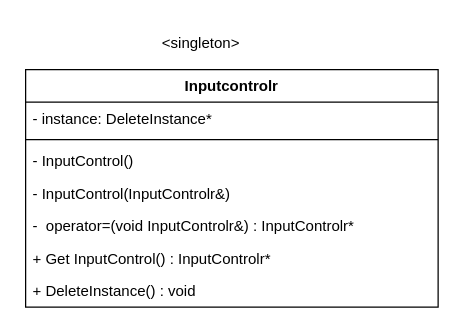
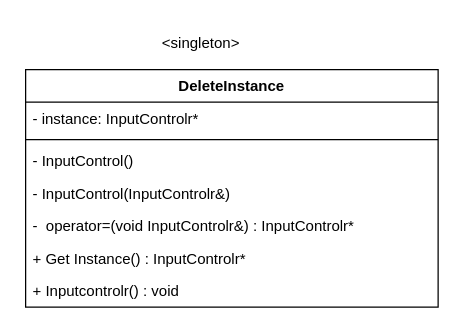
node "Inputcontrolr": label "Inputcontrolr" -> "DeleteInstance"
node "- instance: DeleteInstance*": label "- instance: DeleteInstance*" -> "- instance: InputControlr*"
node "+ Get InputControl() : InputControlr*": label "+ Get InputControl() : InputControlr*" -> "+ Get Instance() : InputControlr*"
node "+ DeleteInstance() : void": label "+ DeleteInstance() : void" -> "+ Inputcontrolr() : void"
